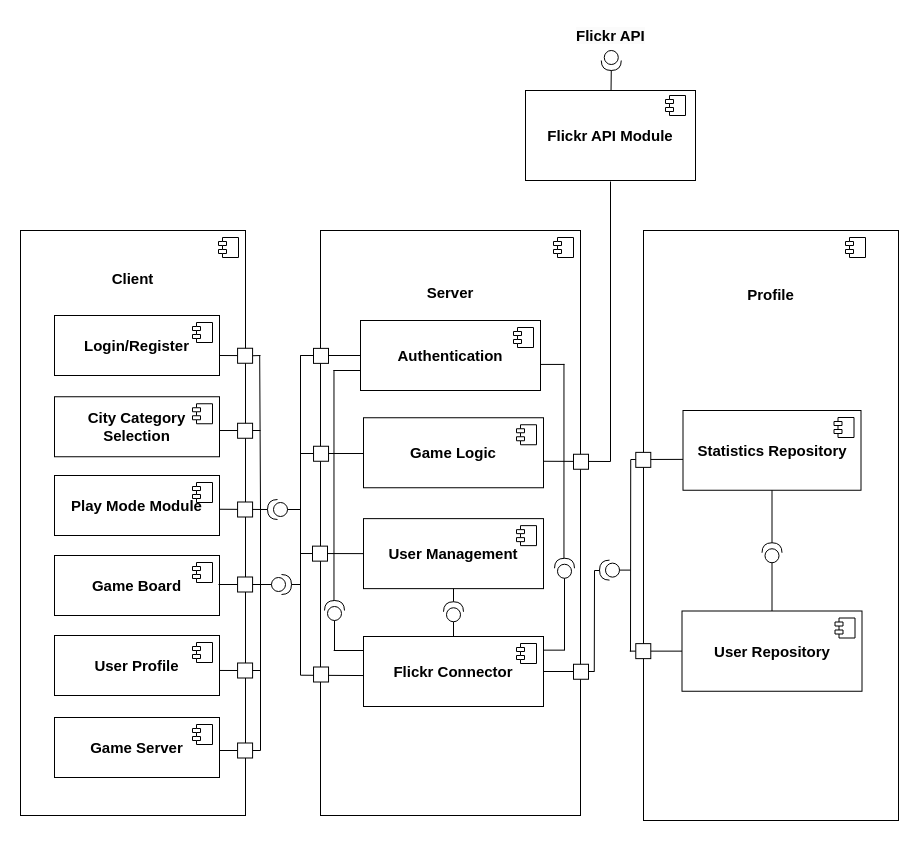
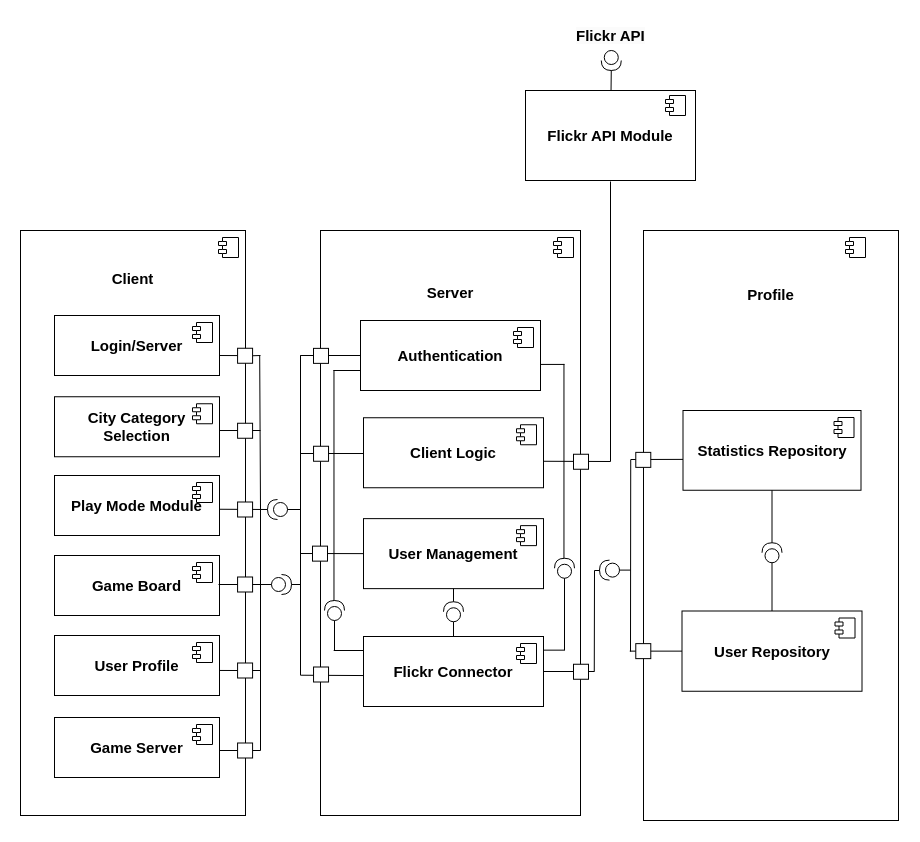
node "Login/Register": label "Login/Register" -> "Login/Server"
node "Game Logic": label "Game Logic" -> "Client Logic"
